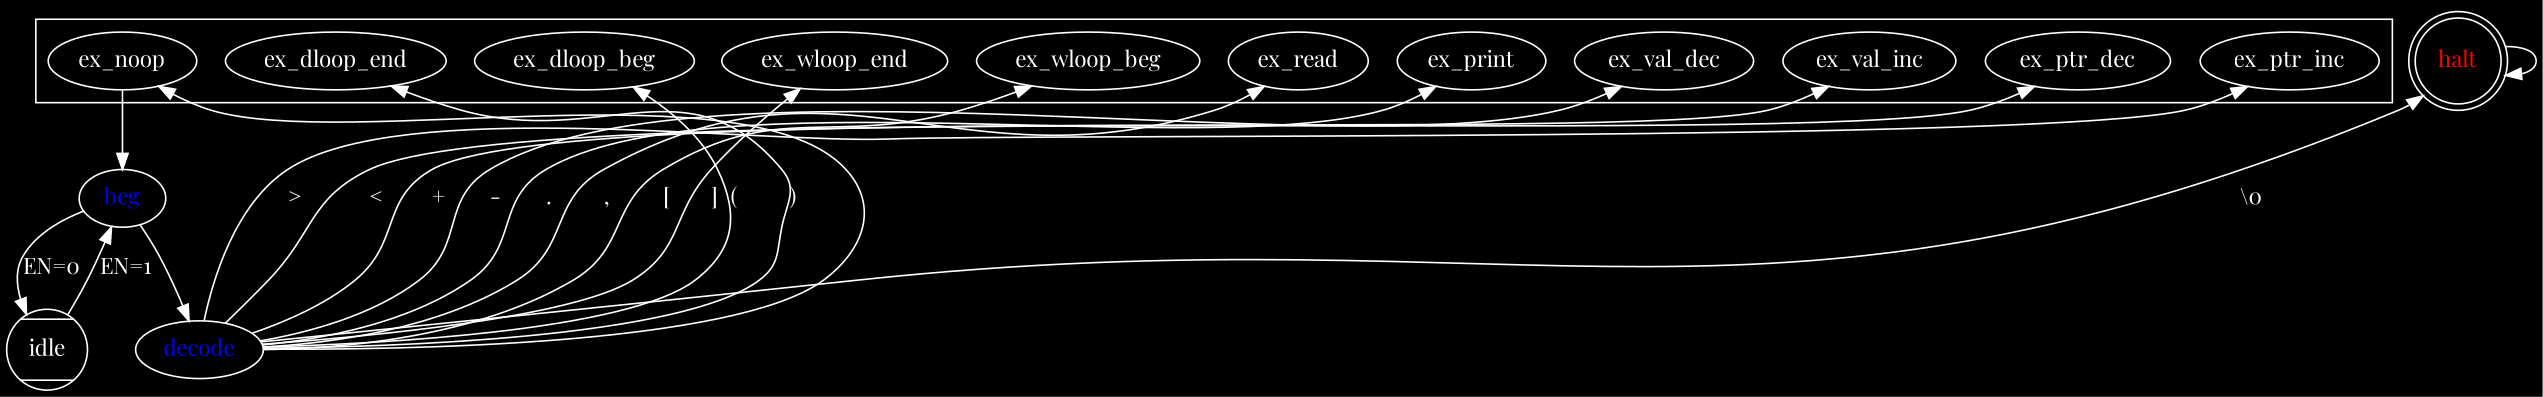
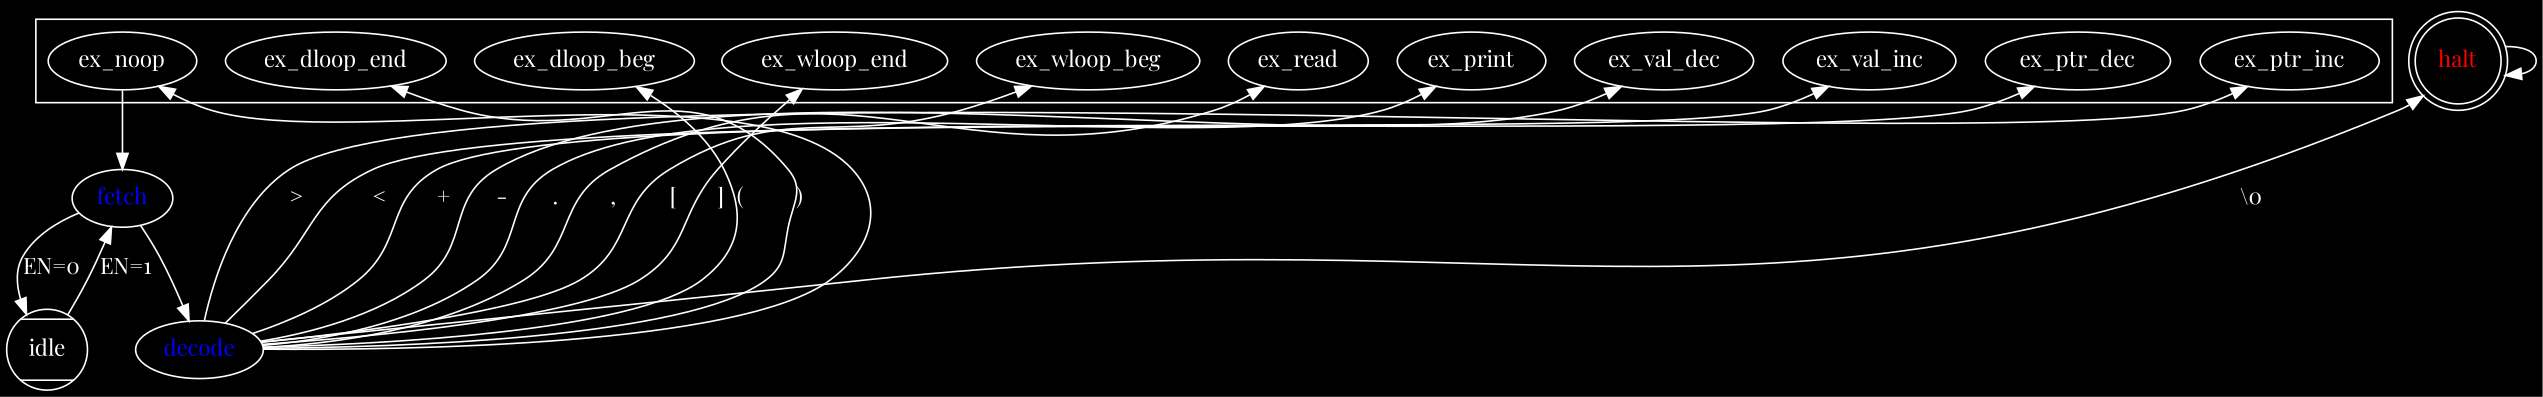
node "beg": label "beg" -> "fetch"
